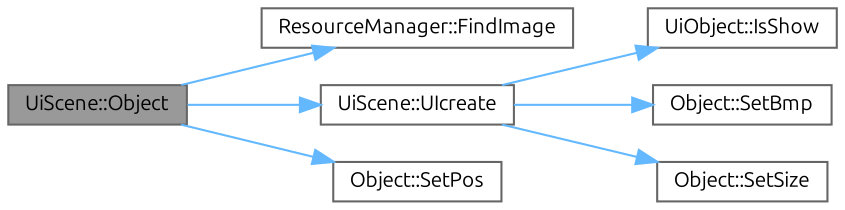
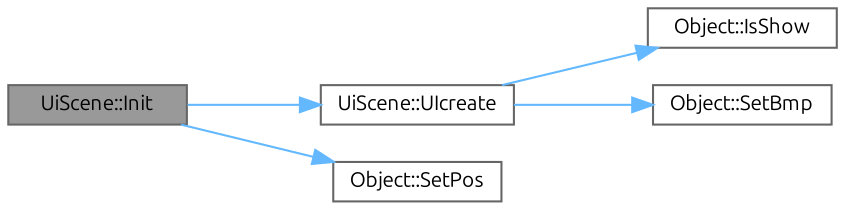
node "ResourceManager::FindImage": removed
node "UiObject::IsShow": label "UiObject::IsShow" -> "Object::IsShow"
node "UiScene::Object": label "UiScene::Object" -> "UiScene::Init"
node "Object::SetSize": removed
